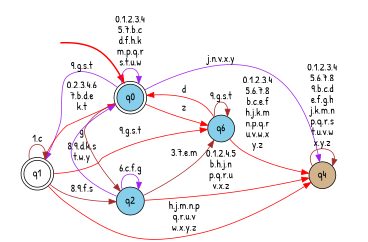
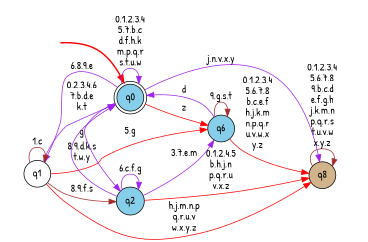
edge "q0" -> "q1": label "9,g,s,t" -> "6,8,9,e"
edge "q6" -> "q0": color red -> purple
edge "q1" -> "q0": color red -> purple
edge "q1" -> "q6": label "9,g,s,t" -> "5,g"
edge "q0" -> "q2": color brown -> purple
node "q1": shape doublecircle -> circle
edge "q2" -> "q6": color brown -> purple
node "q4": label "q4" -> "q8"
